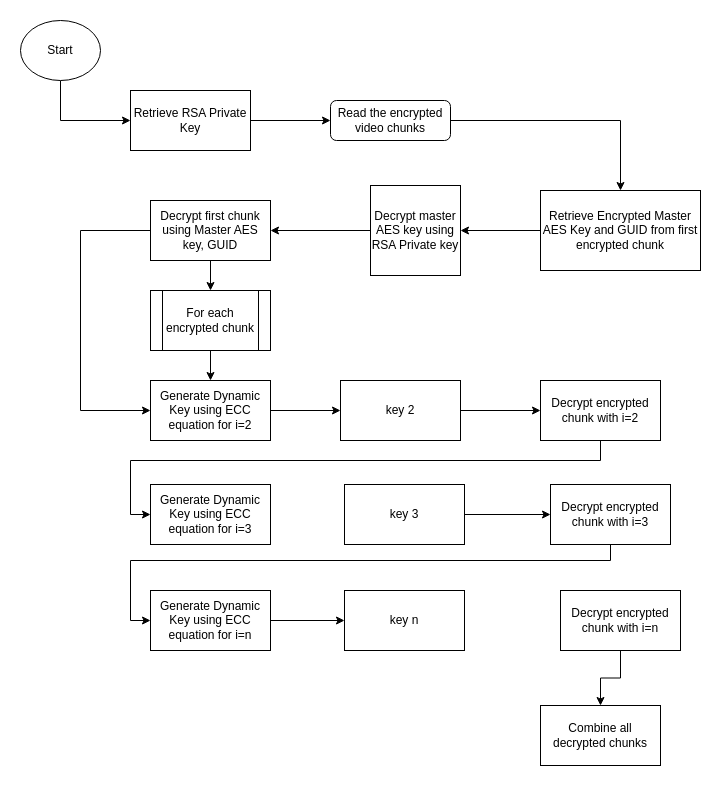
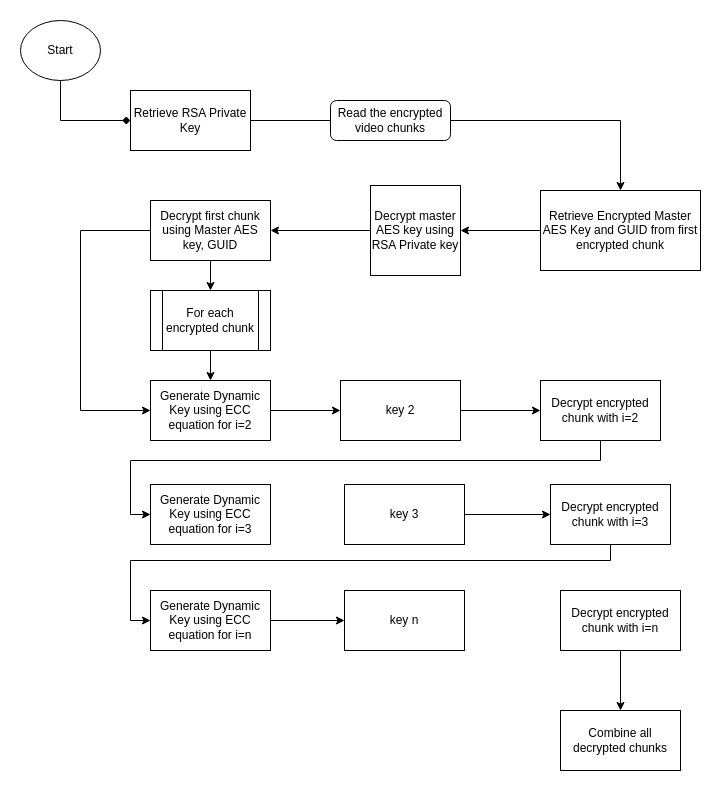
edge "Start" -> "Retrieve RSA Private Key": arrowhead classic -> diamond
edge "Retrieve RSA Private Key" -> "Read the encrypted video chunks": arrowhead classic -> none
node "Combine all decrypted chunks": moved (601, 736) -> (621, 741)
